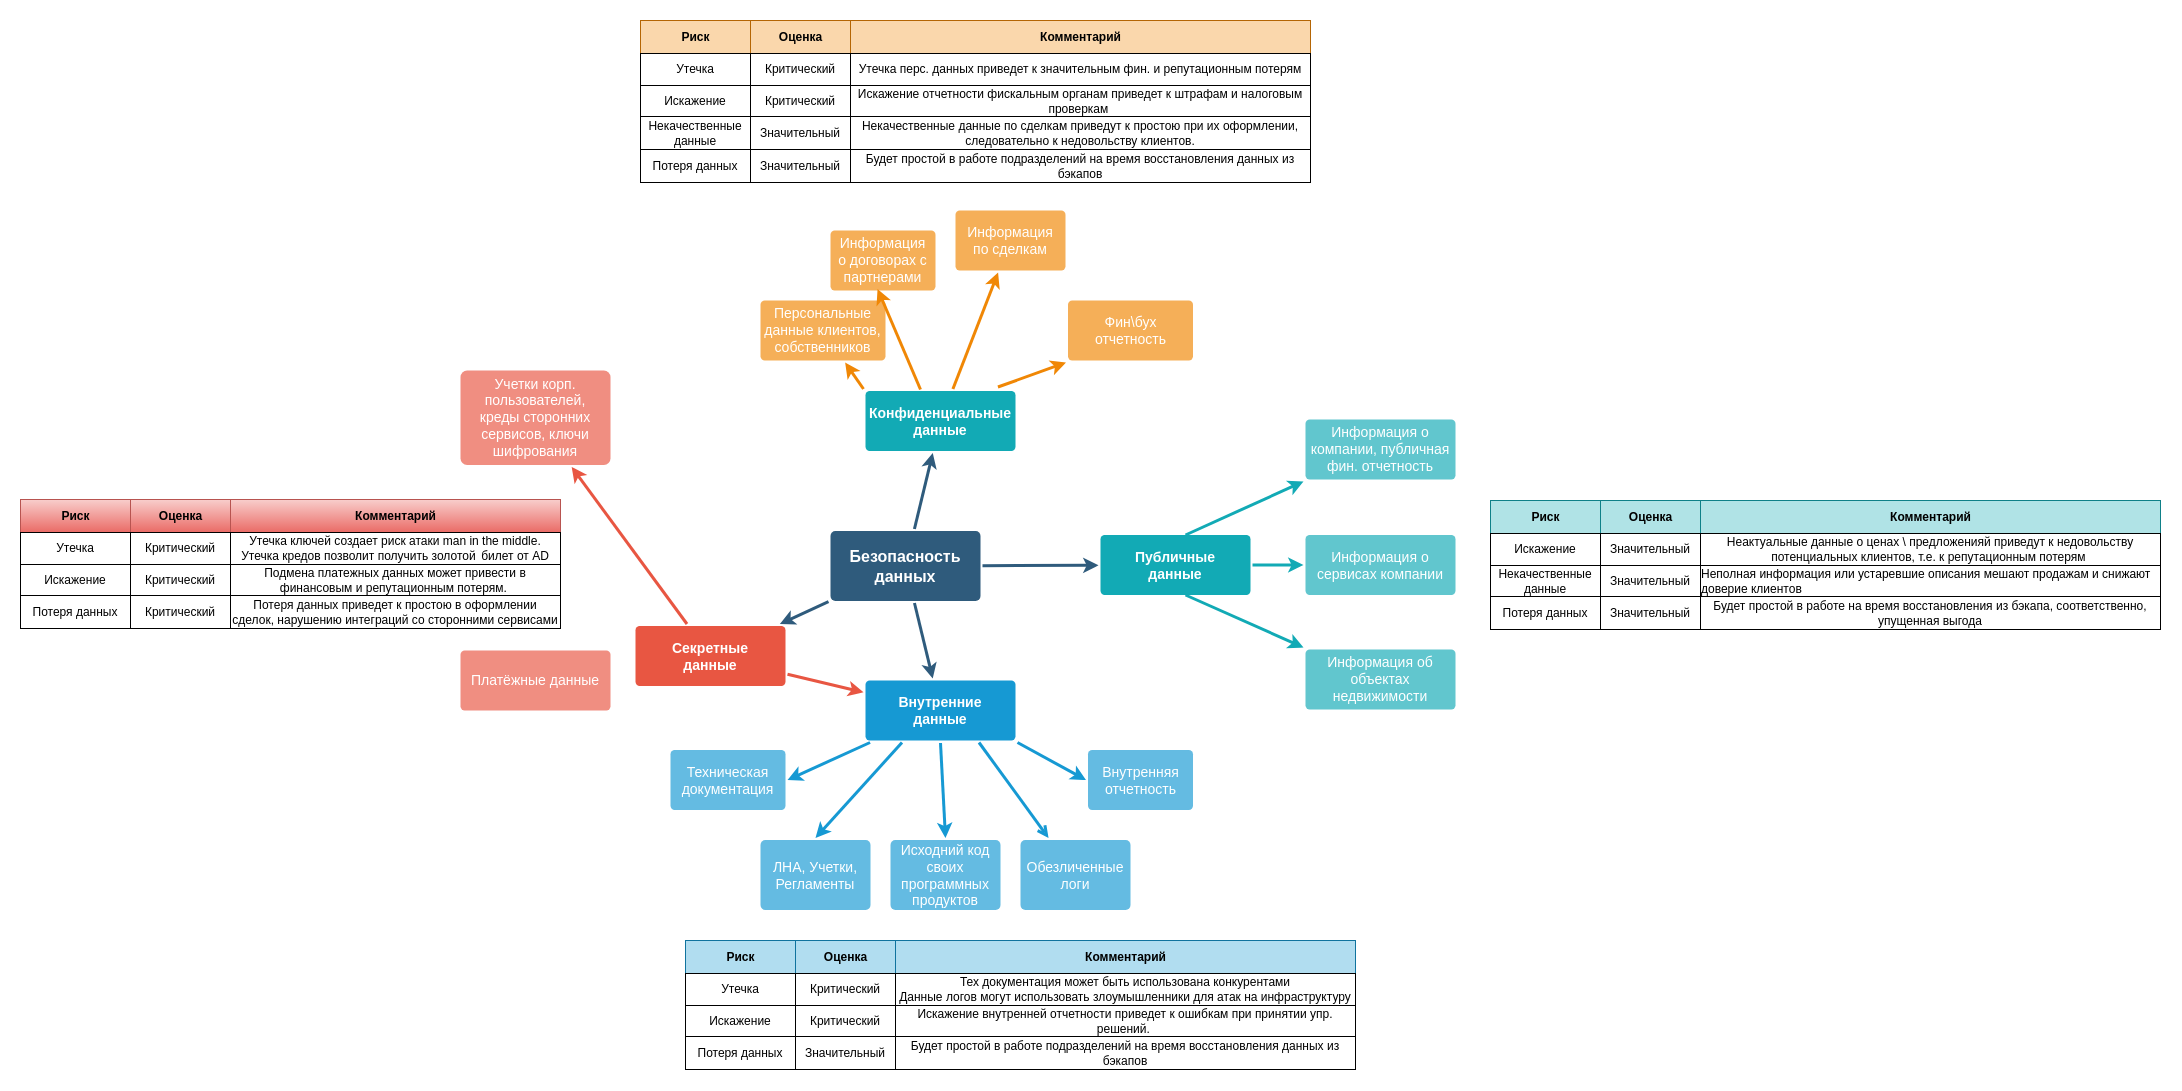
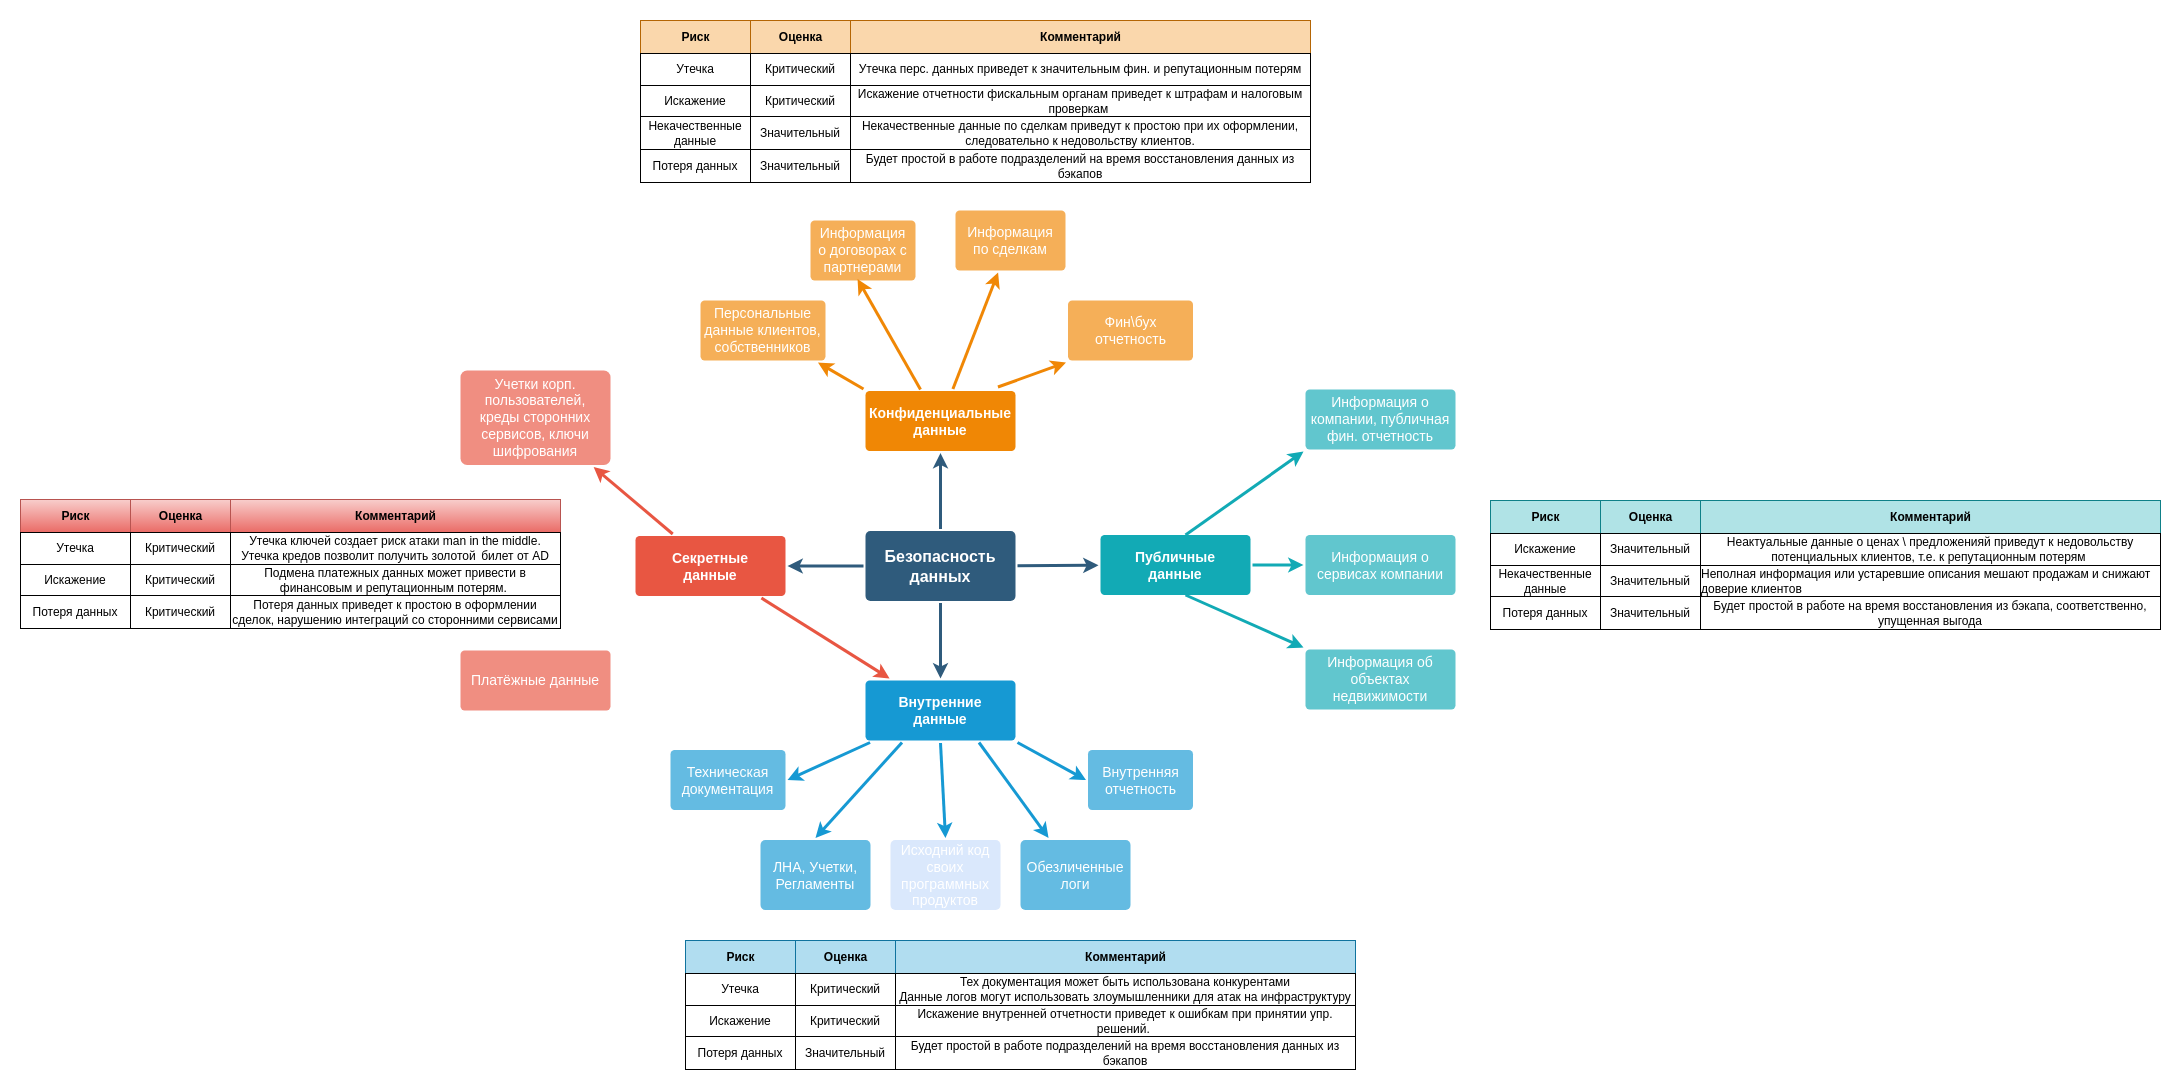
node "Информация о договорах с партнерами": moved (883, 261) -> (863, 251)
node "Персональные данные клиентов, собственников": moved (823, 331) -> (763, 331)
node "Конфиденциальные данные": fillcolor #12aab5 -> #f08705
node "Информация о компании, публичная фин. отчетность": moved (1381, 450) -> (1381, 420)
node "Безопасность данных": moved (906, 566) -> (941, 566)
node "Секретные данные": moved (711, 656) -> (711, 566)
edge "Внутренние данные" -> "Обезличенные логи": arrowhead open -> classic
node "Исходний код своих программных продуктов": fillcolor #64bbe2 -> #dae8fc
